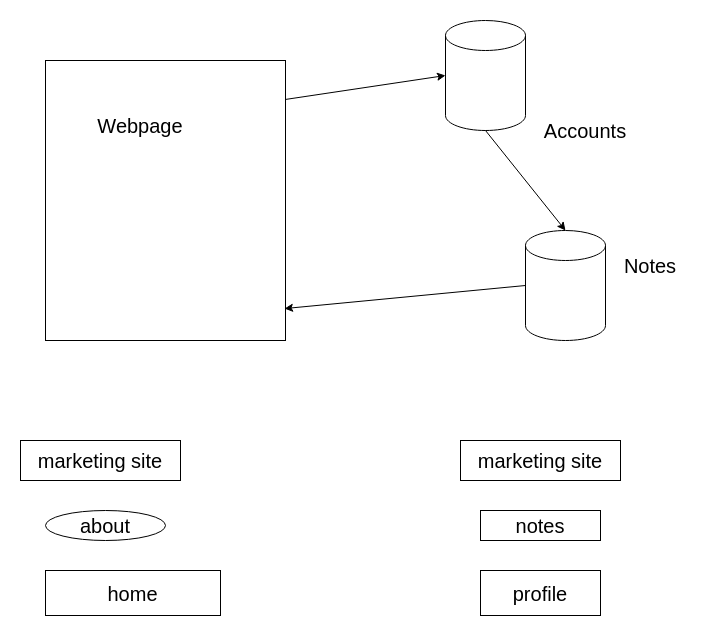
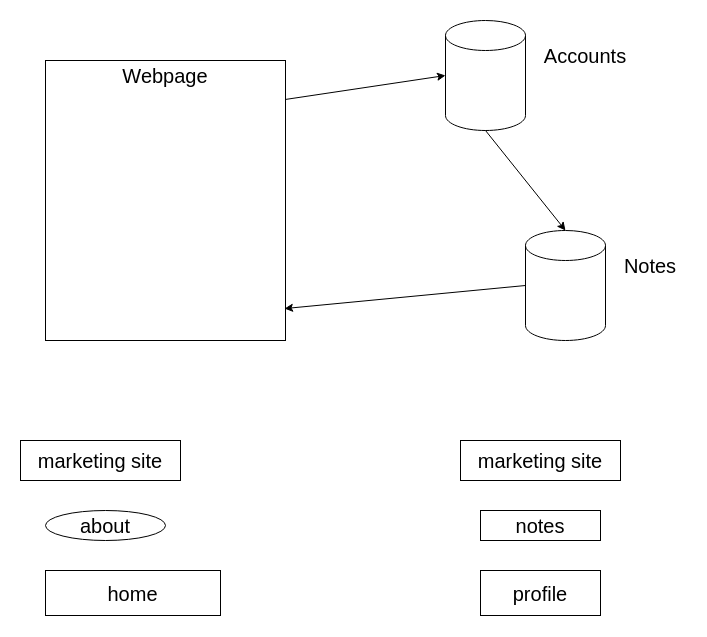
node "Webpage": moved (141, 126) -> (166, 76)
node "Accounts": moved (586, 131) -> (586, 56)
